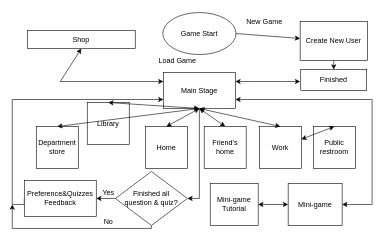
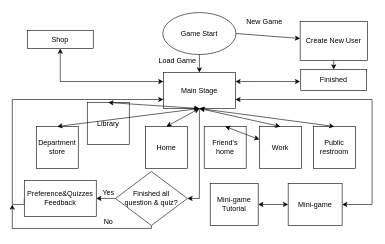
node "Shop": size 108x18 -> 66x18
edge "Game Start" -> "Main Stage": added
edge "Main Stage" -- "Friend's home": now "Work" -- "Friend's home"
edge "Work" -- "Public restroom": now "Main Stage" -- "Public restroom"
